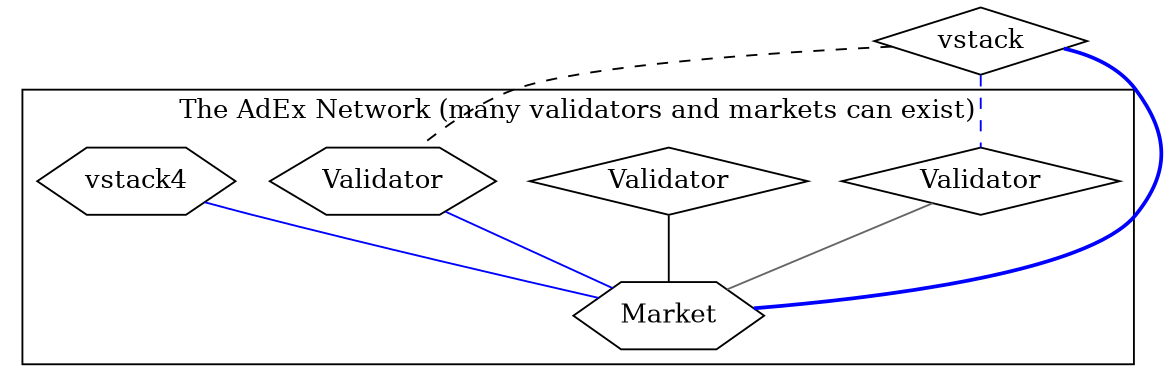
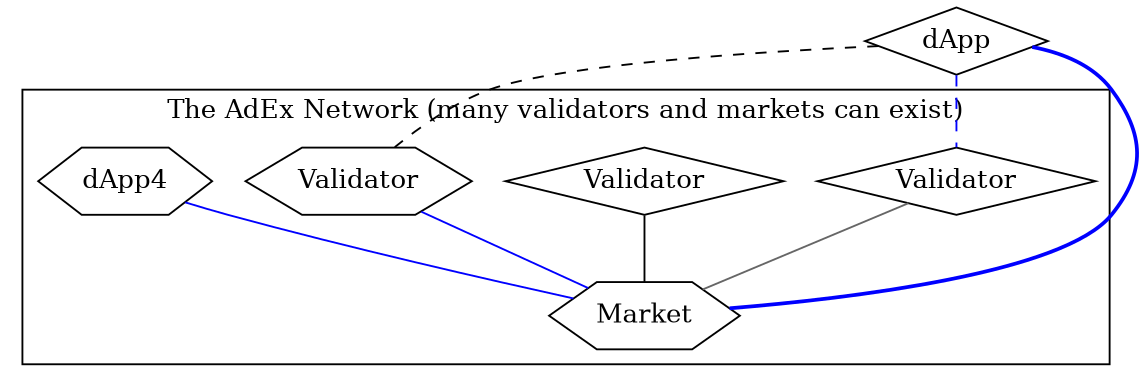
node "vstack": label "vstack" -> "dApp"
node "vstack4": label "vstack4" -> "dApp4"
